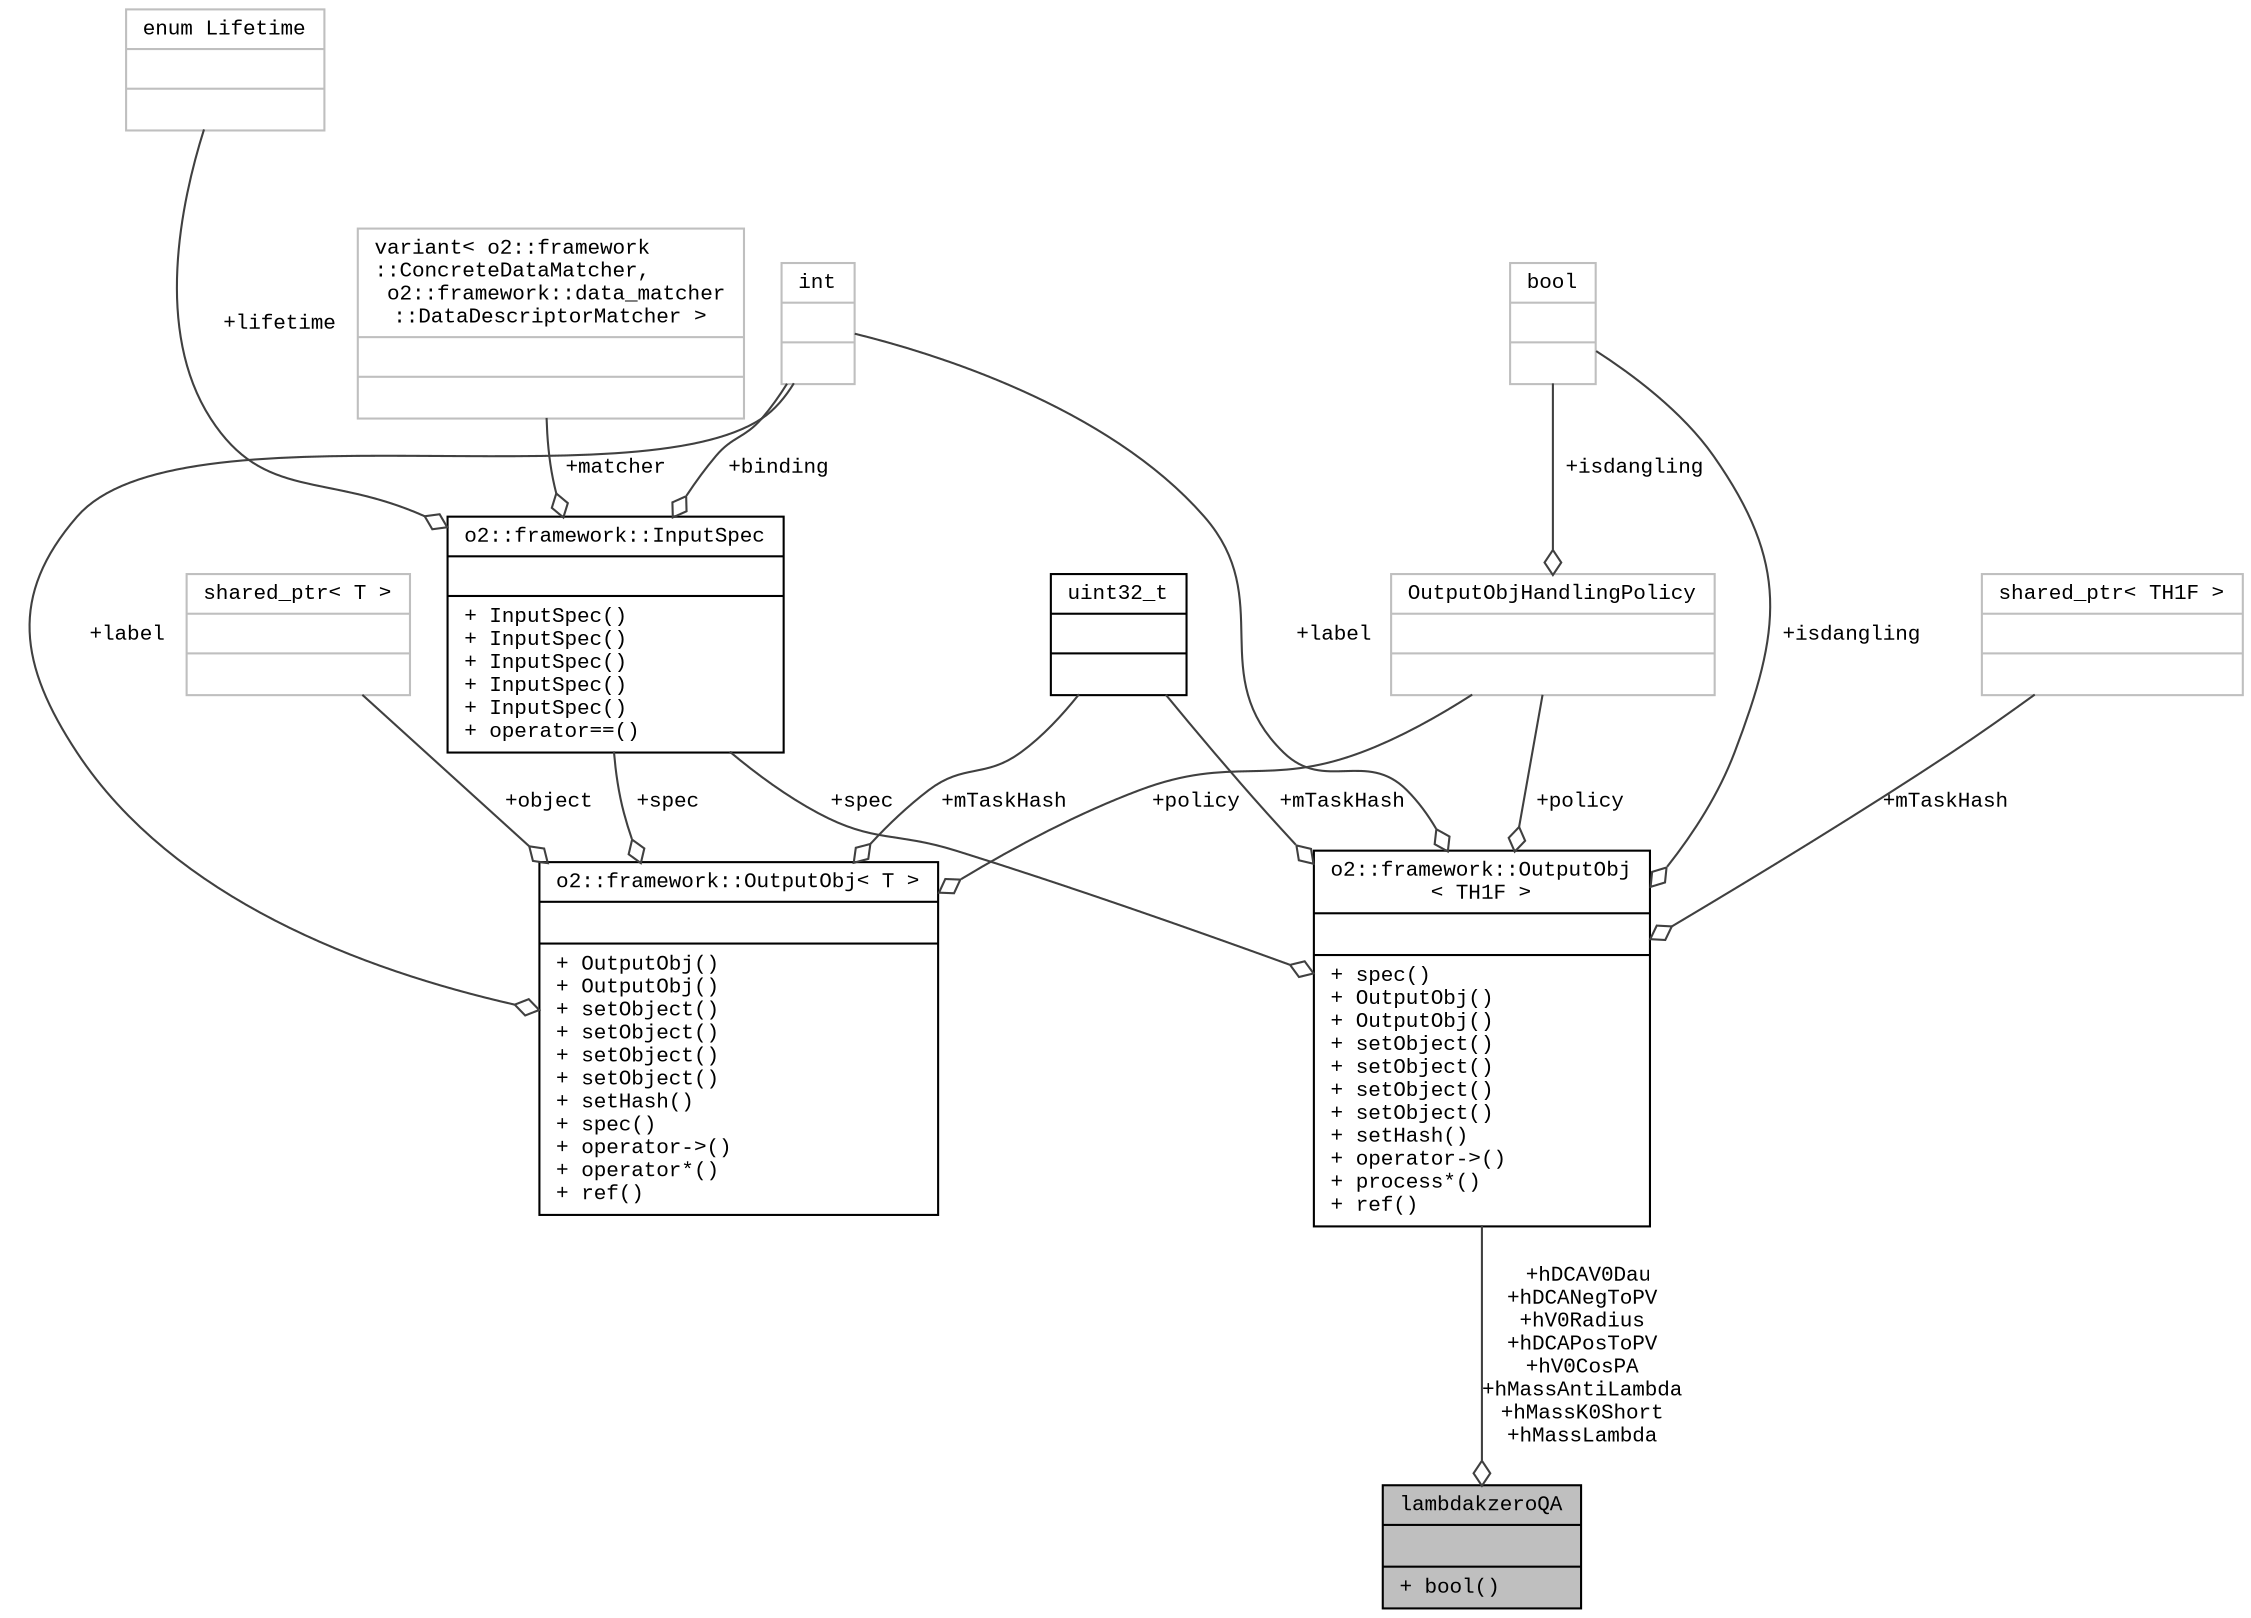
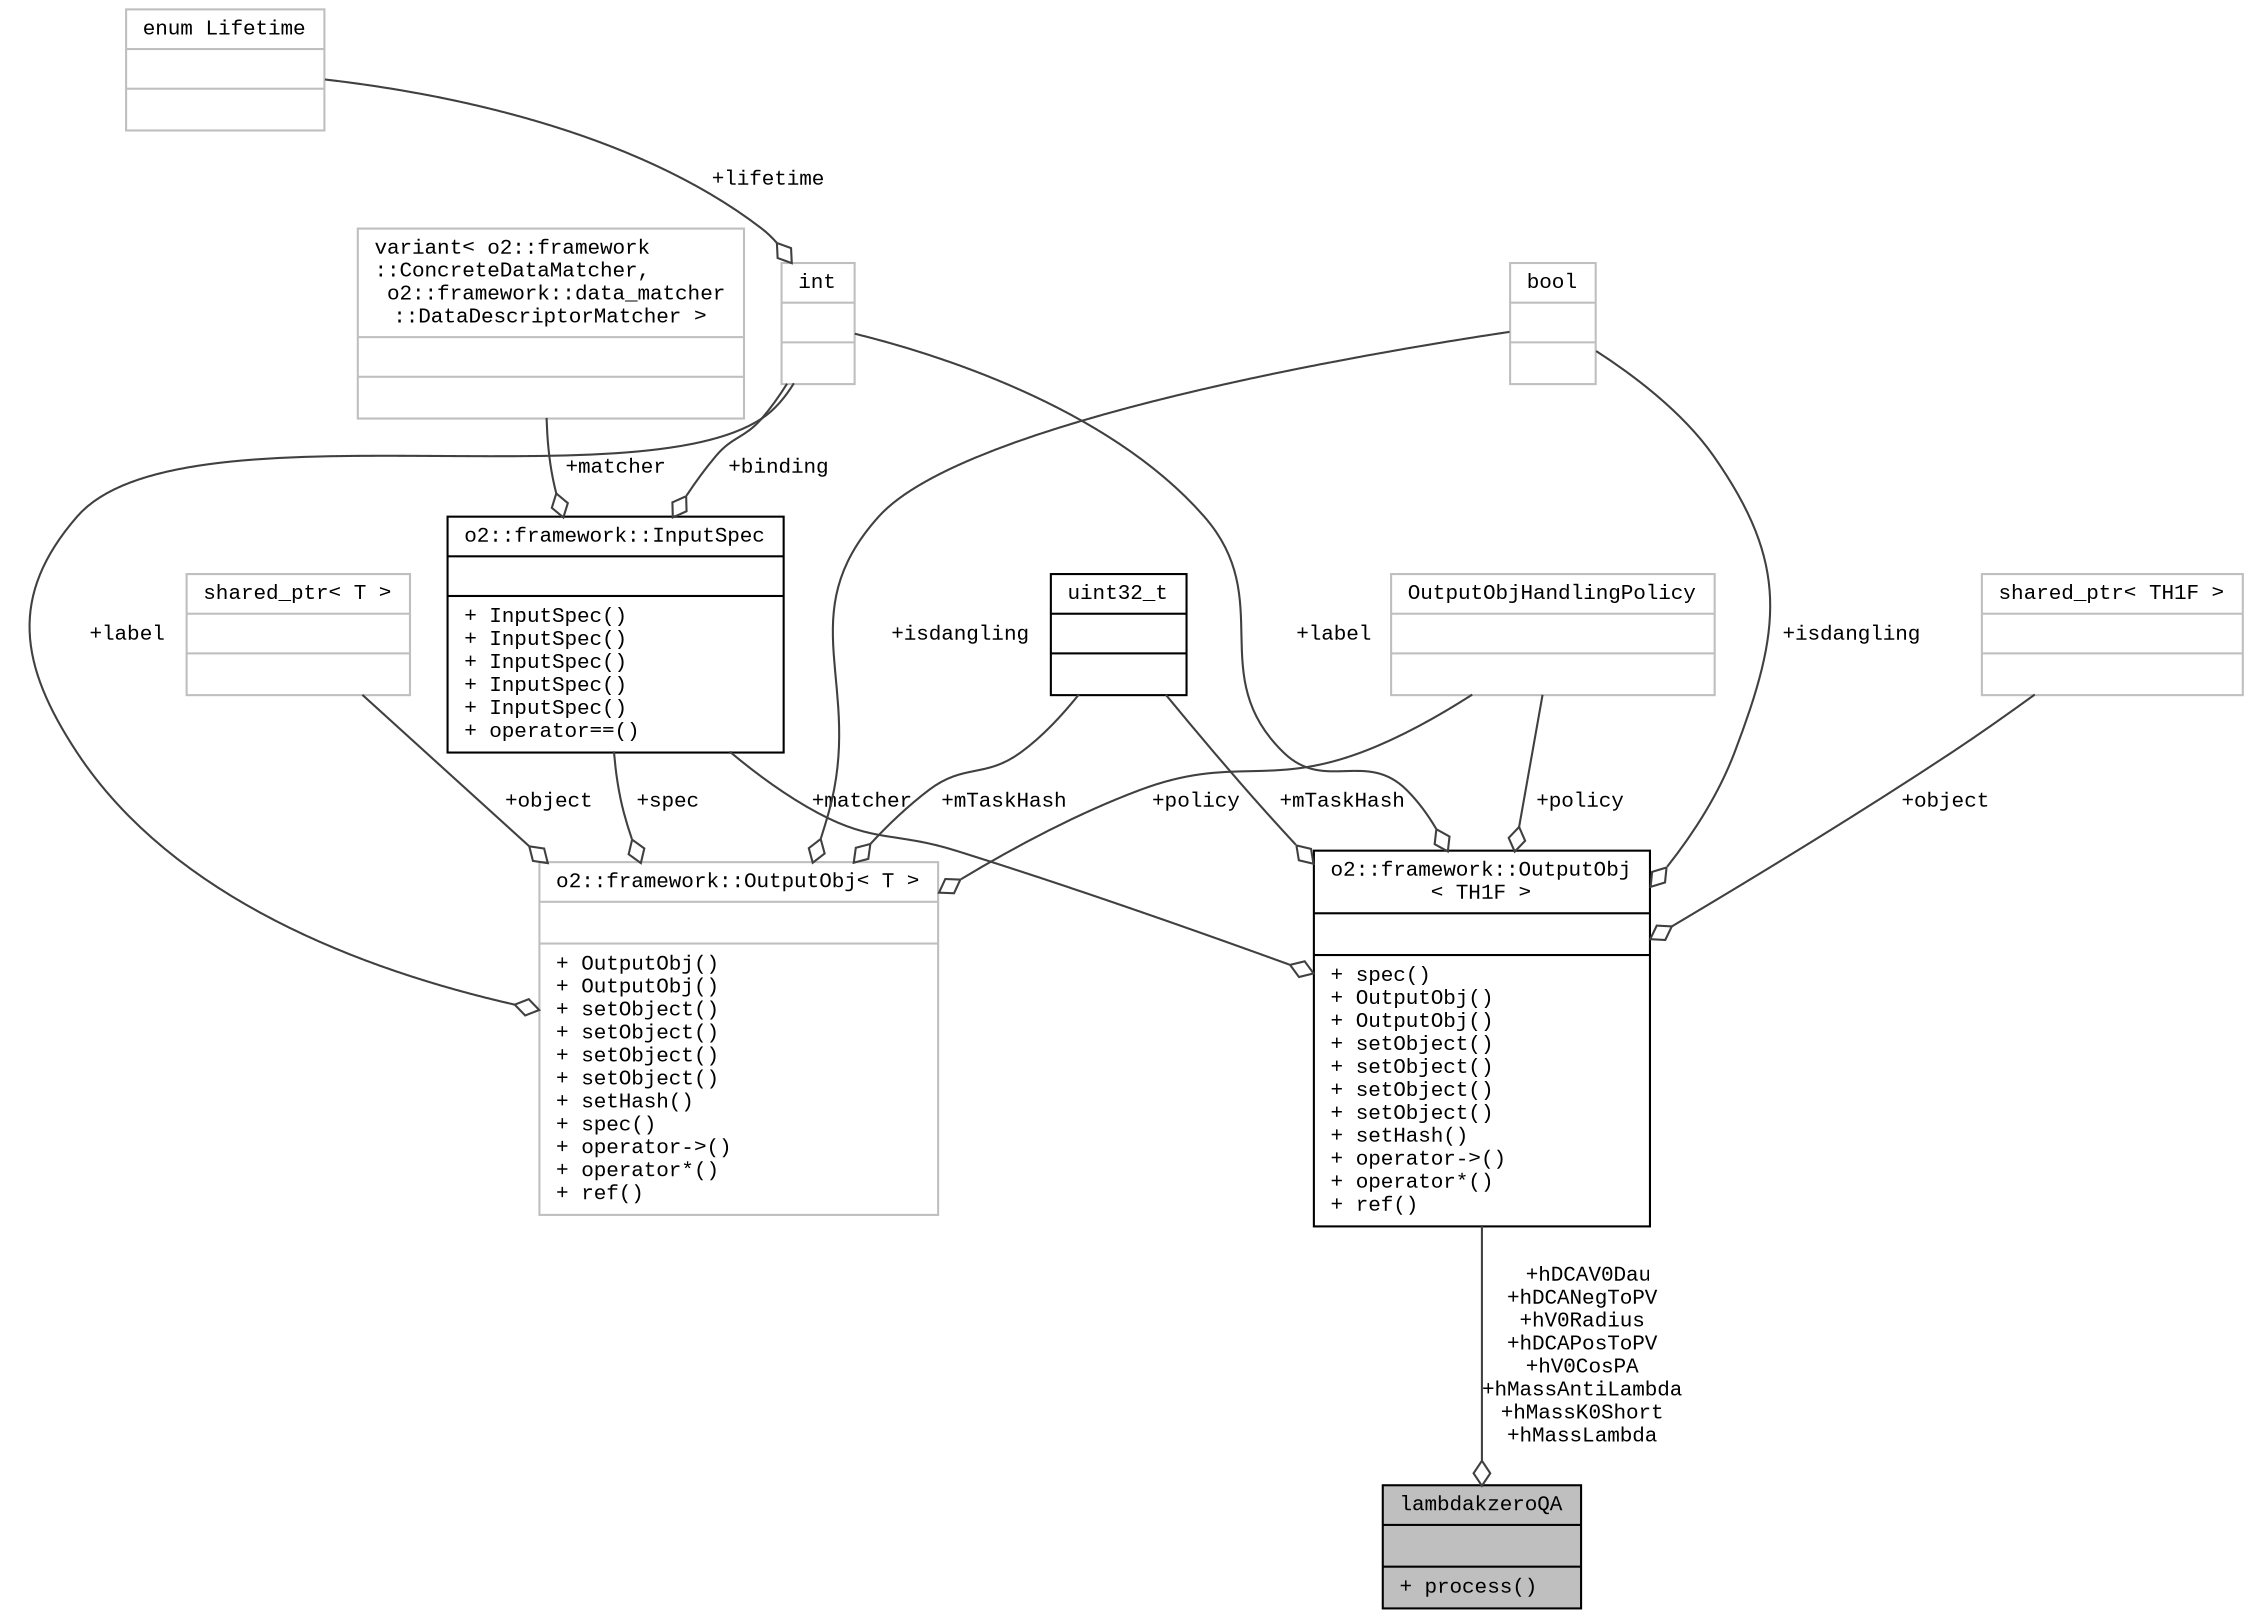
edge "enum Lifetime" -> "o2::framework::InputSpec": now "enum Lifetime" -> "int"
edge "bool" -> "OutputObjHandlingPolicy": now "bool" -> "o2::framework::OutputObj< T >"
edge "o2::framework::InputSpec" -> "o2::framework::OutputObj": label " +spec" -> " +matcher"
edge "shared_ptr< TH1F >" -> "o2::framework::OutputObj": label " +mTaskHash" -> " +object"
node "o2::framework::OutputObj< T >": color black -> grey75
node "o2::framework::OutputObj": text "+ process*()" -> "+ operator*()"
node "lambdakzeroQA": text "+ bool()" -> "+ process()"
